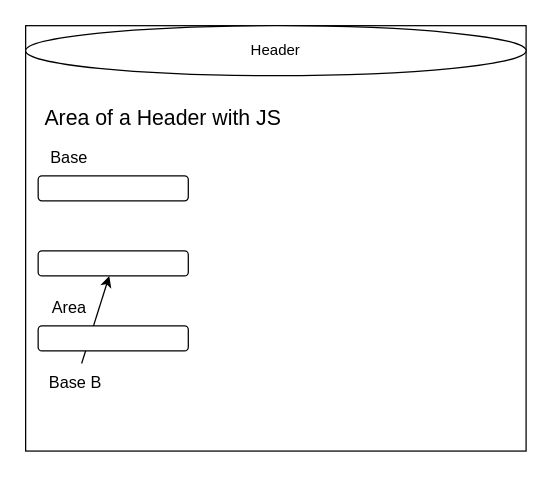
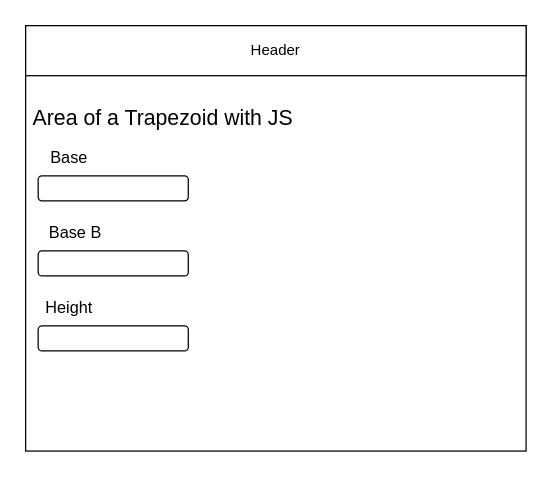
node "Header": shape ellipse -> rectangle
node "Area of a Header with JS": label "Area of a Header with JS" -> "Area of a Trapezoid with JS"
node "Area": label "Area" -> "Height"
node "Base B": moved (76, 382) -> (76, 232)
